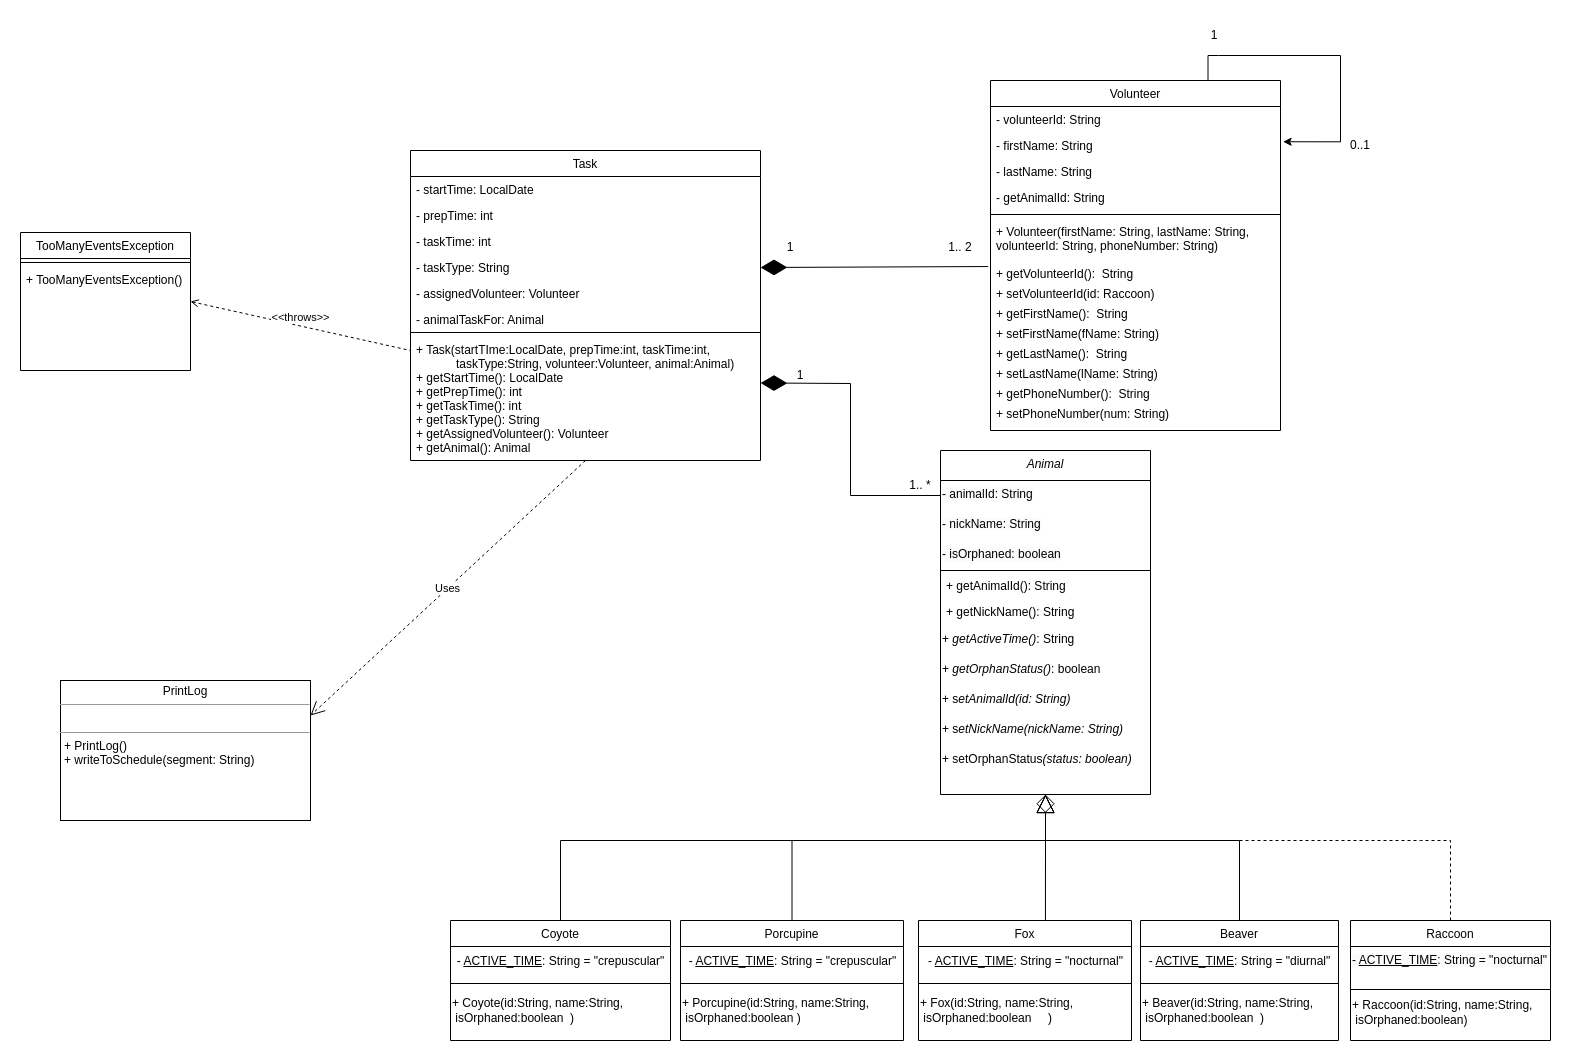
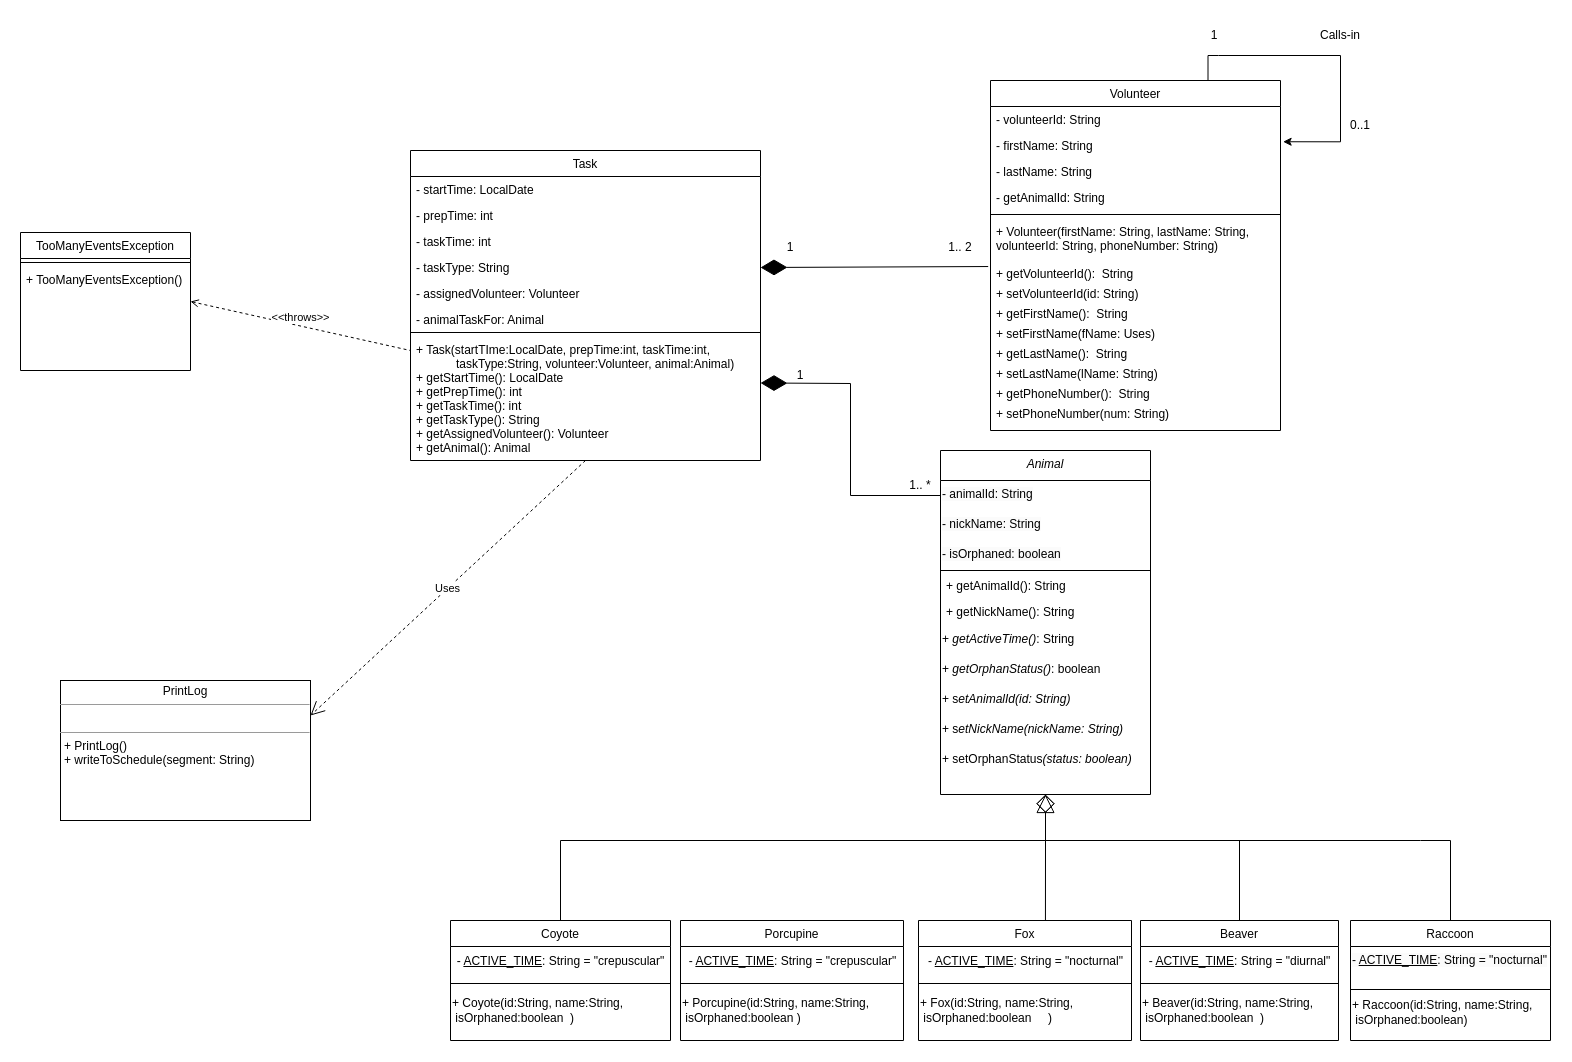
node "Calls-in": added
node "0..1": moved (1361, 146) -> (1361, 126)
node "+ setVolunteerId(id: Raccoon)": label "+ setVolunteerId(id: Raccoon)" -> "+ setVolunteerId(id: String)"
node "+ setFirstName(fName: String)": label "+ setFirstName(fName: String)" -> "+ setFirstName(fName: Uses)"
edge "Coyote" -> "Animal": arrowhead block -> diamond
edge "Raccoon" -> "Animal": style dashed -> solid
edge "Porcupine" -> "Animal": removed
